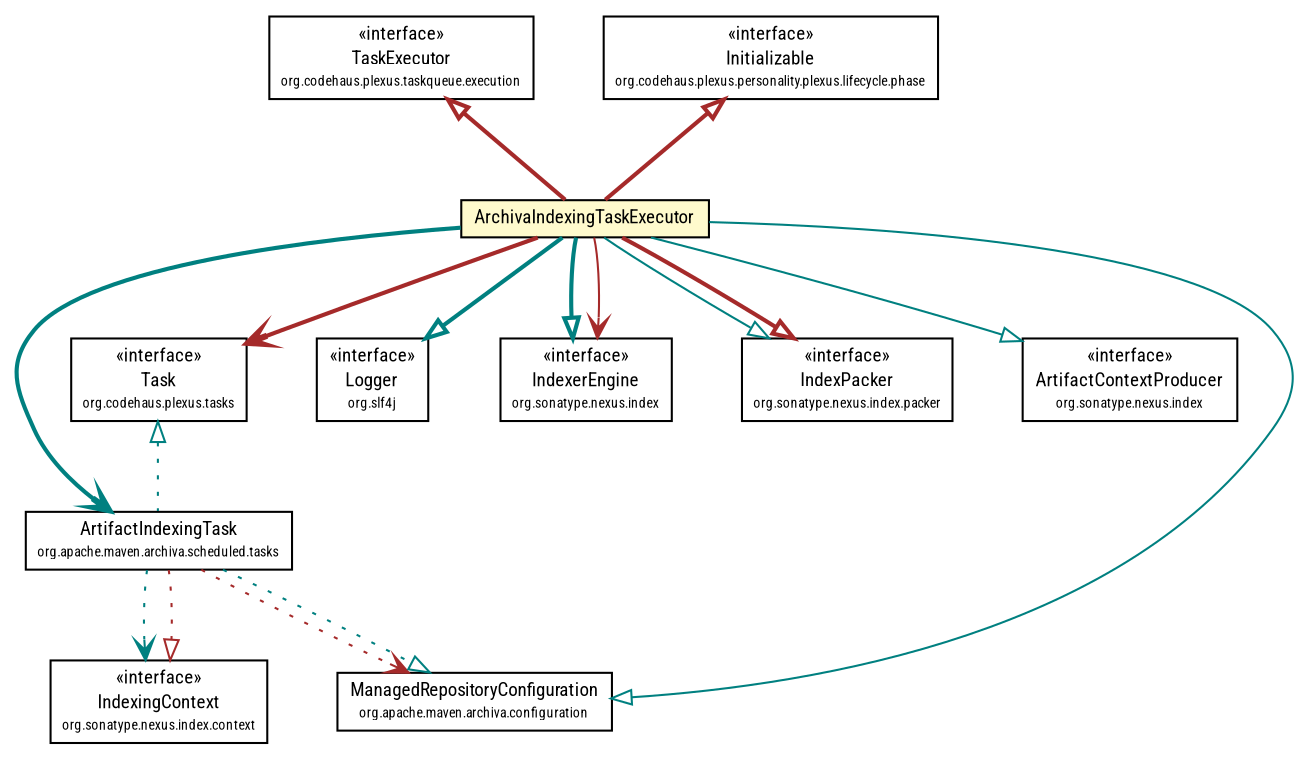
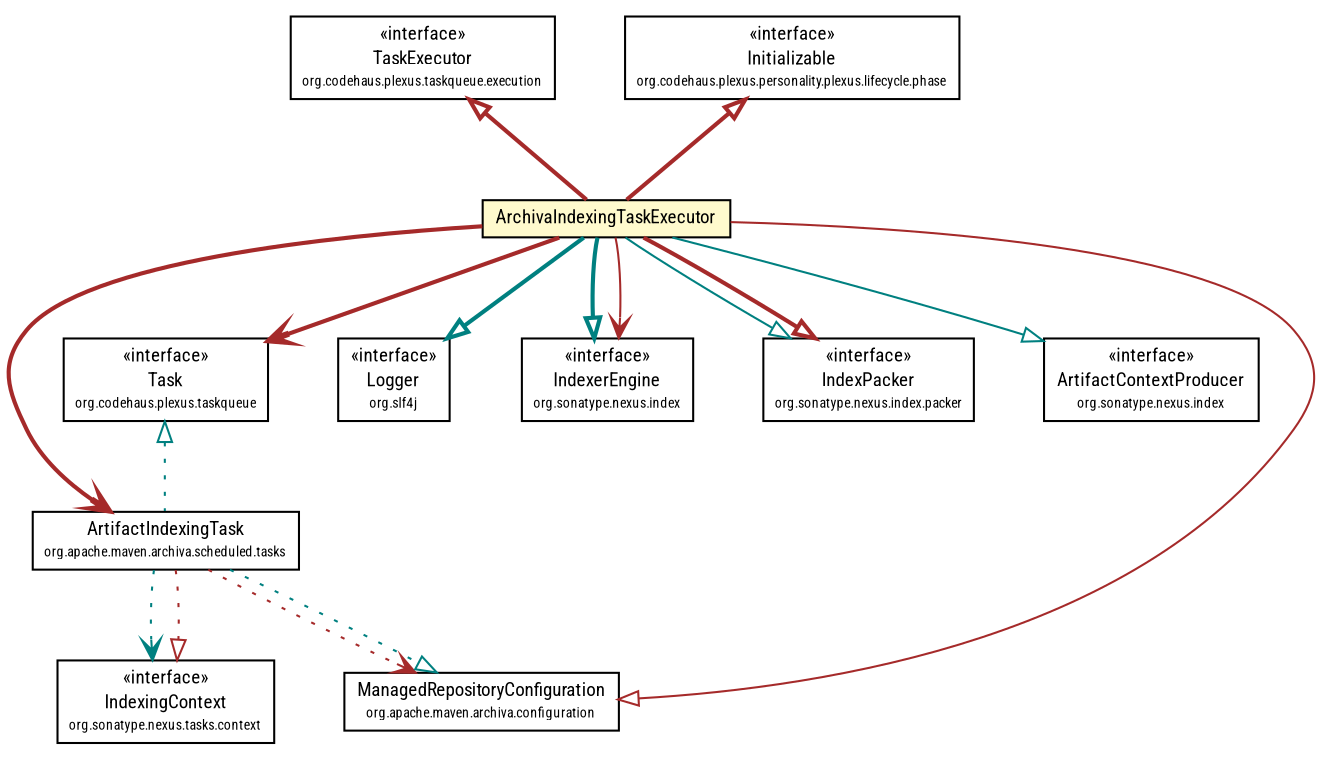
edge "ArchivaIndexingTaskExecutor" -> "ArtifactIndexingTask": color teal -> brown
node "Task": text "org.codehaus.plexus.tasks" -> "org.codehaus.plexus.taskqueue"
edge "ArchivaIndexingTaskExecutor" -> "ManagedRepositoryConfiguration": color teal -> brown
node "IndexingContext": text "org.sonatype.nexus.index.context" -> "org.sonatype.nexus.tasks.context"
